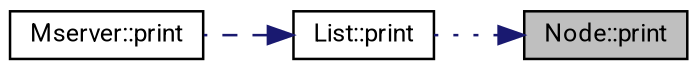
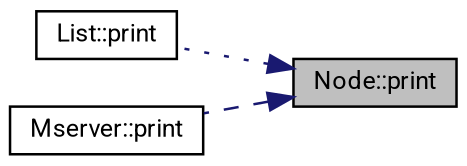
edge "Mserver::print" -> "List::print": now "Mserver::print" -> "Node::print"
